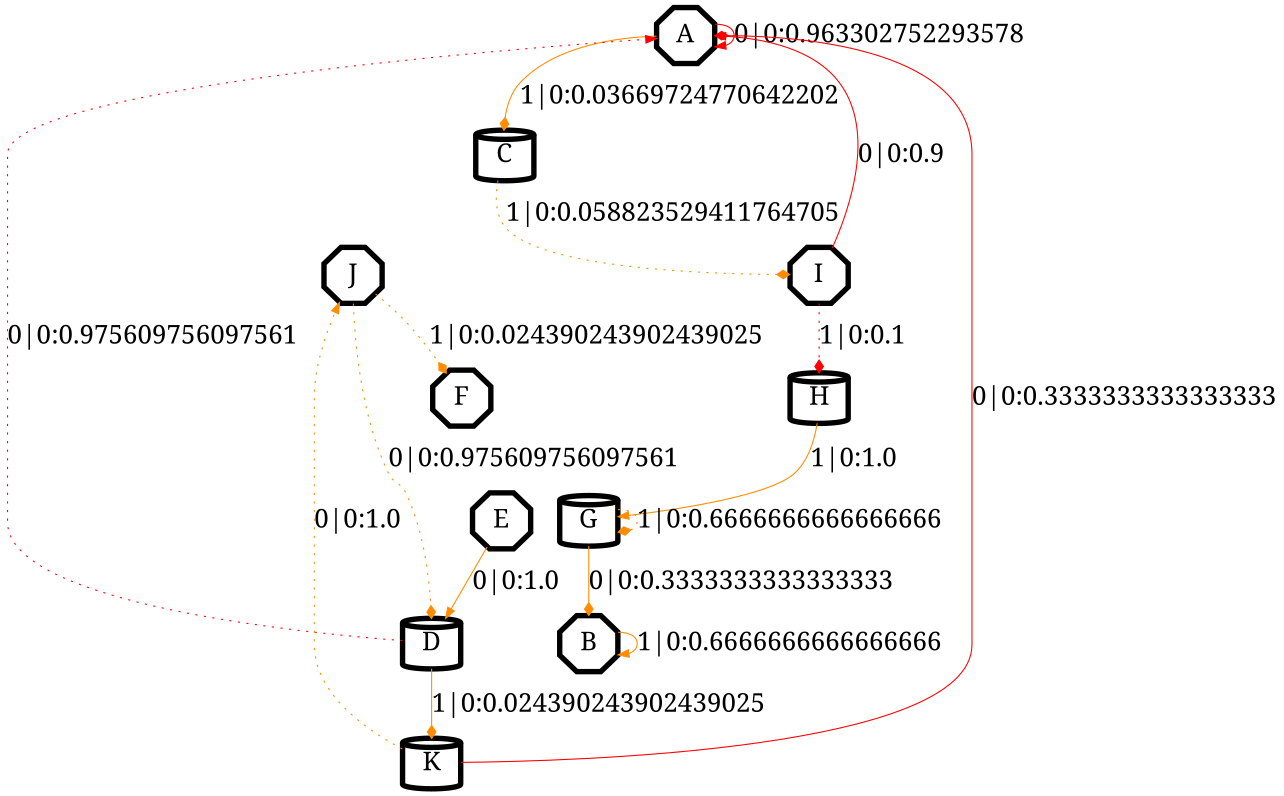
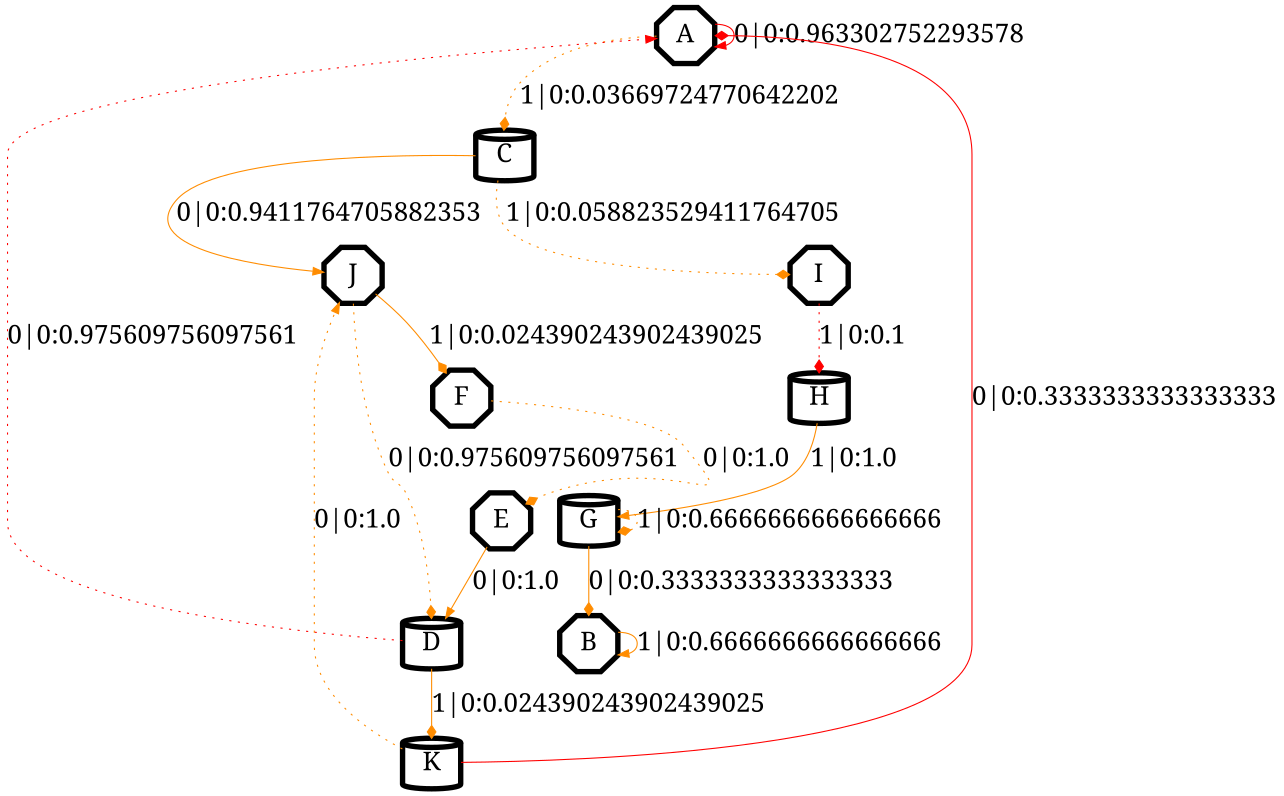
edge "A" -> "C": style solid -> dotted
edge "I" -> "A": removed, label "0|0:0.9"
edge "C" -> "J": added, label "0|0:0.9411764705882353"
edge "J" -> "F": style dotted -> solid
edge "F" -> "E": added, label "0|0:1.0"
